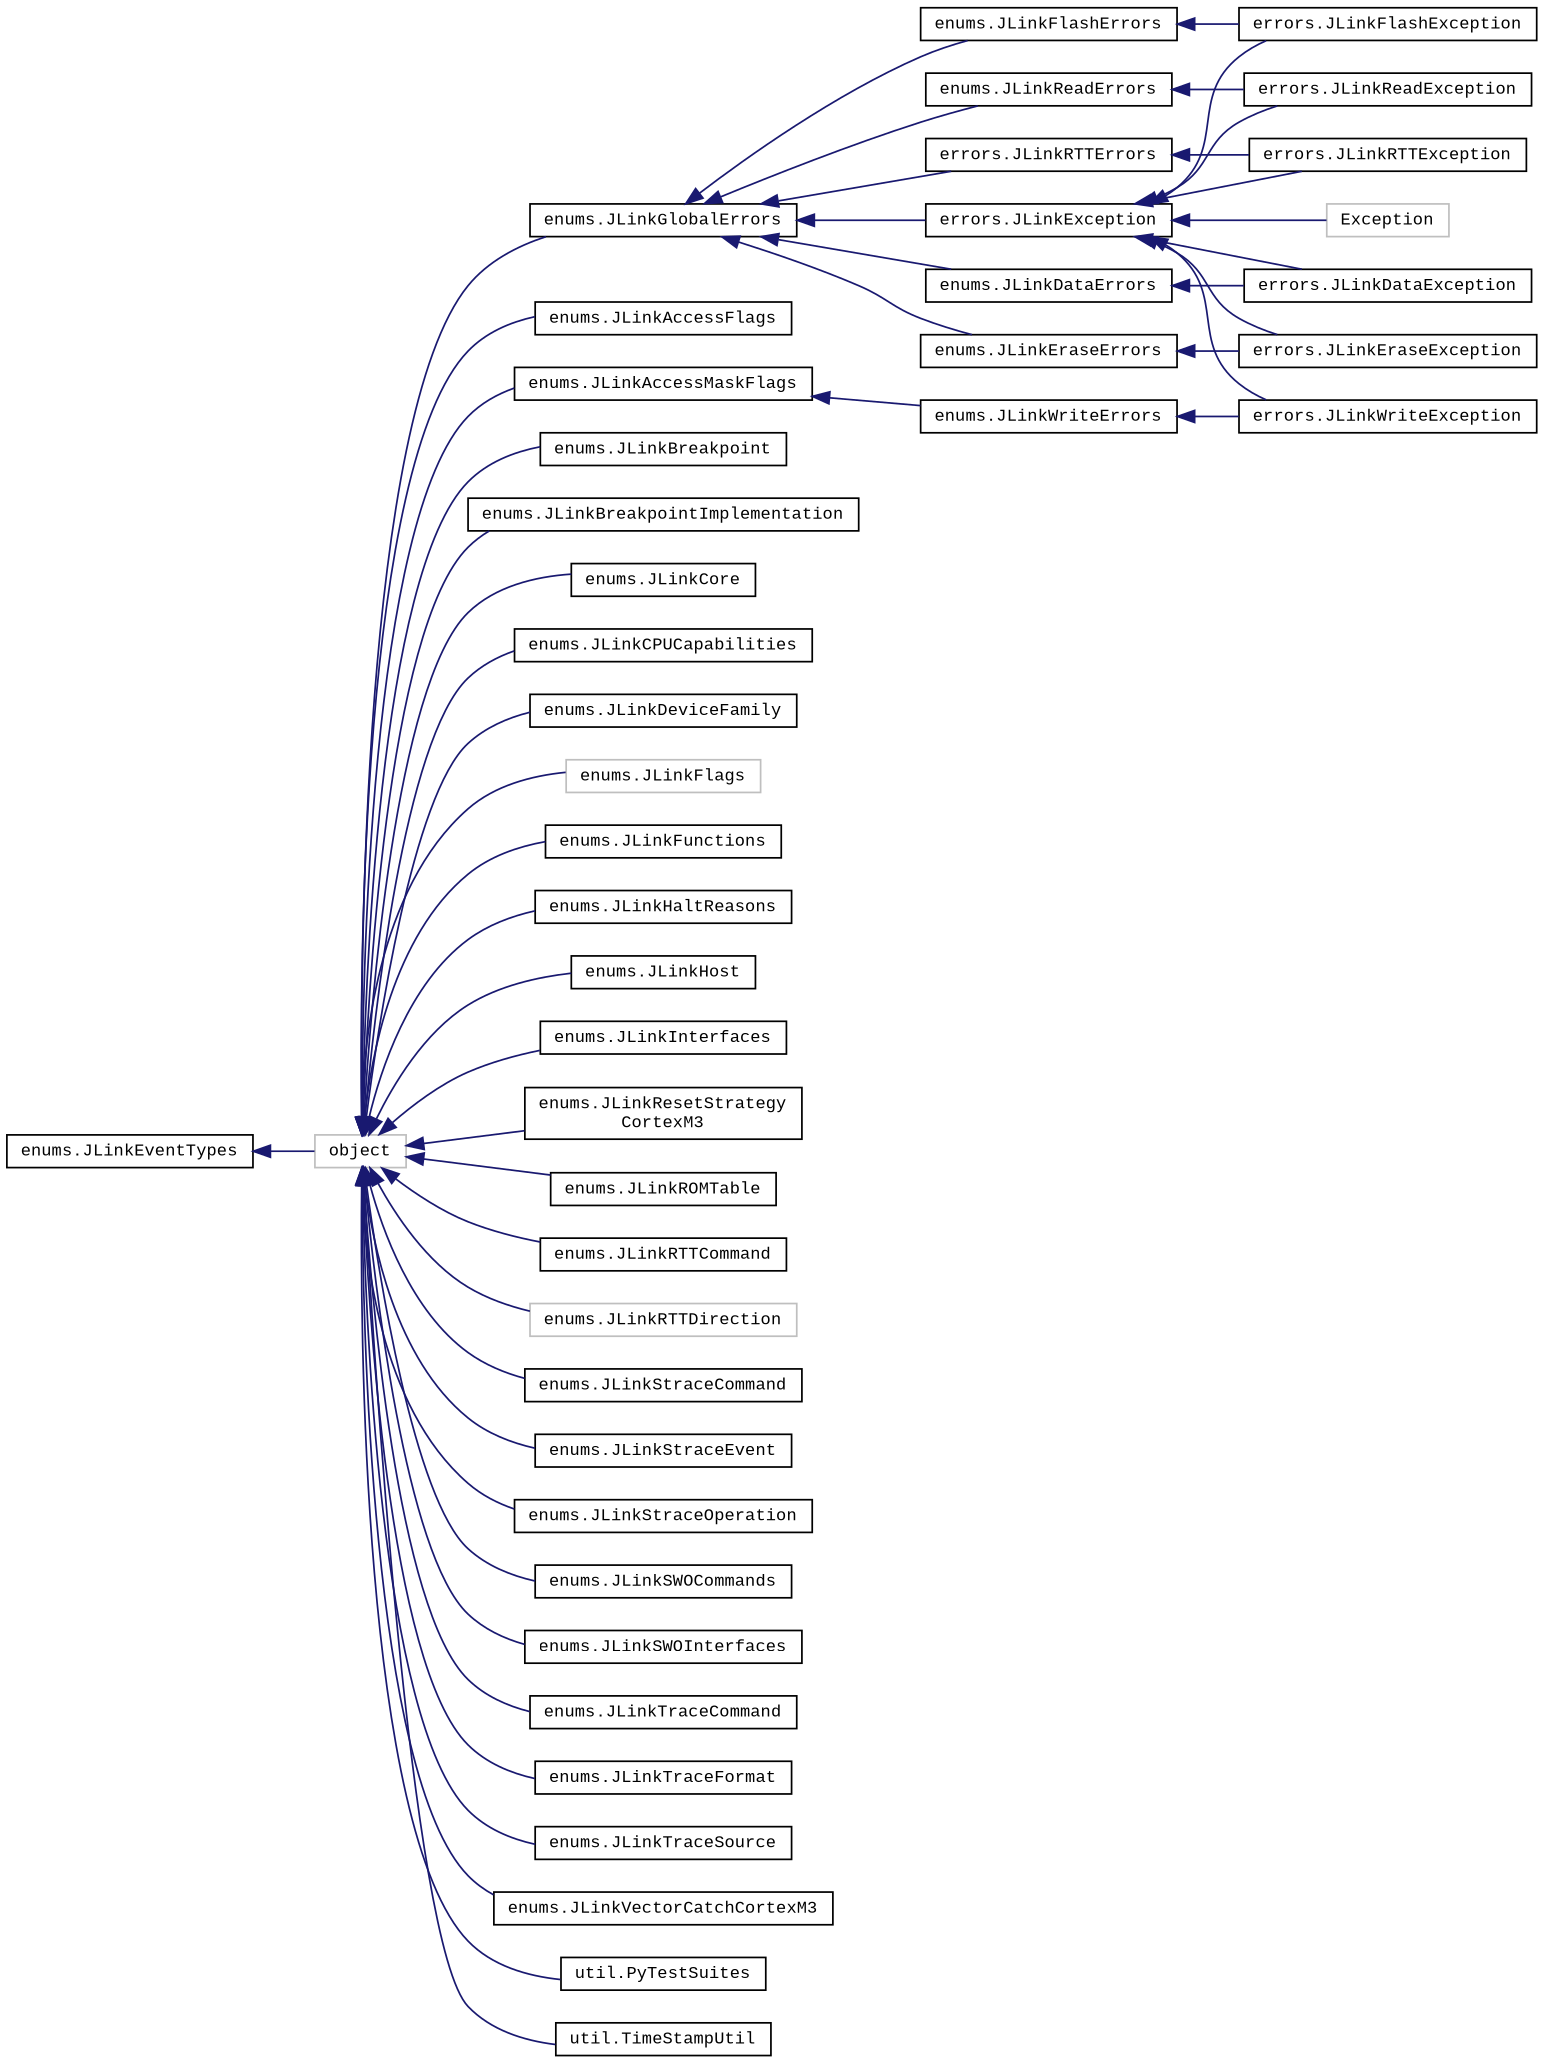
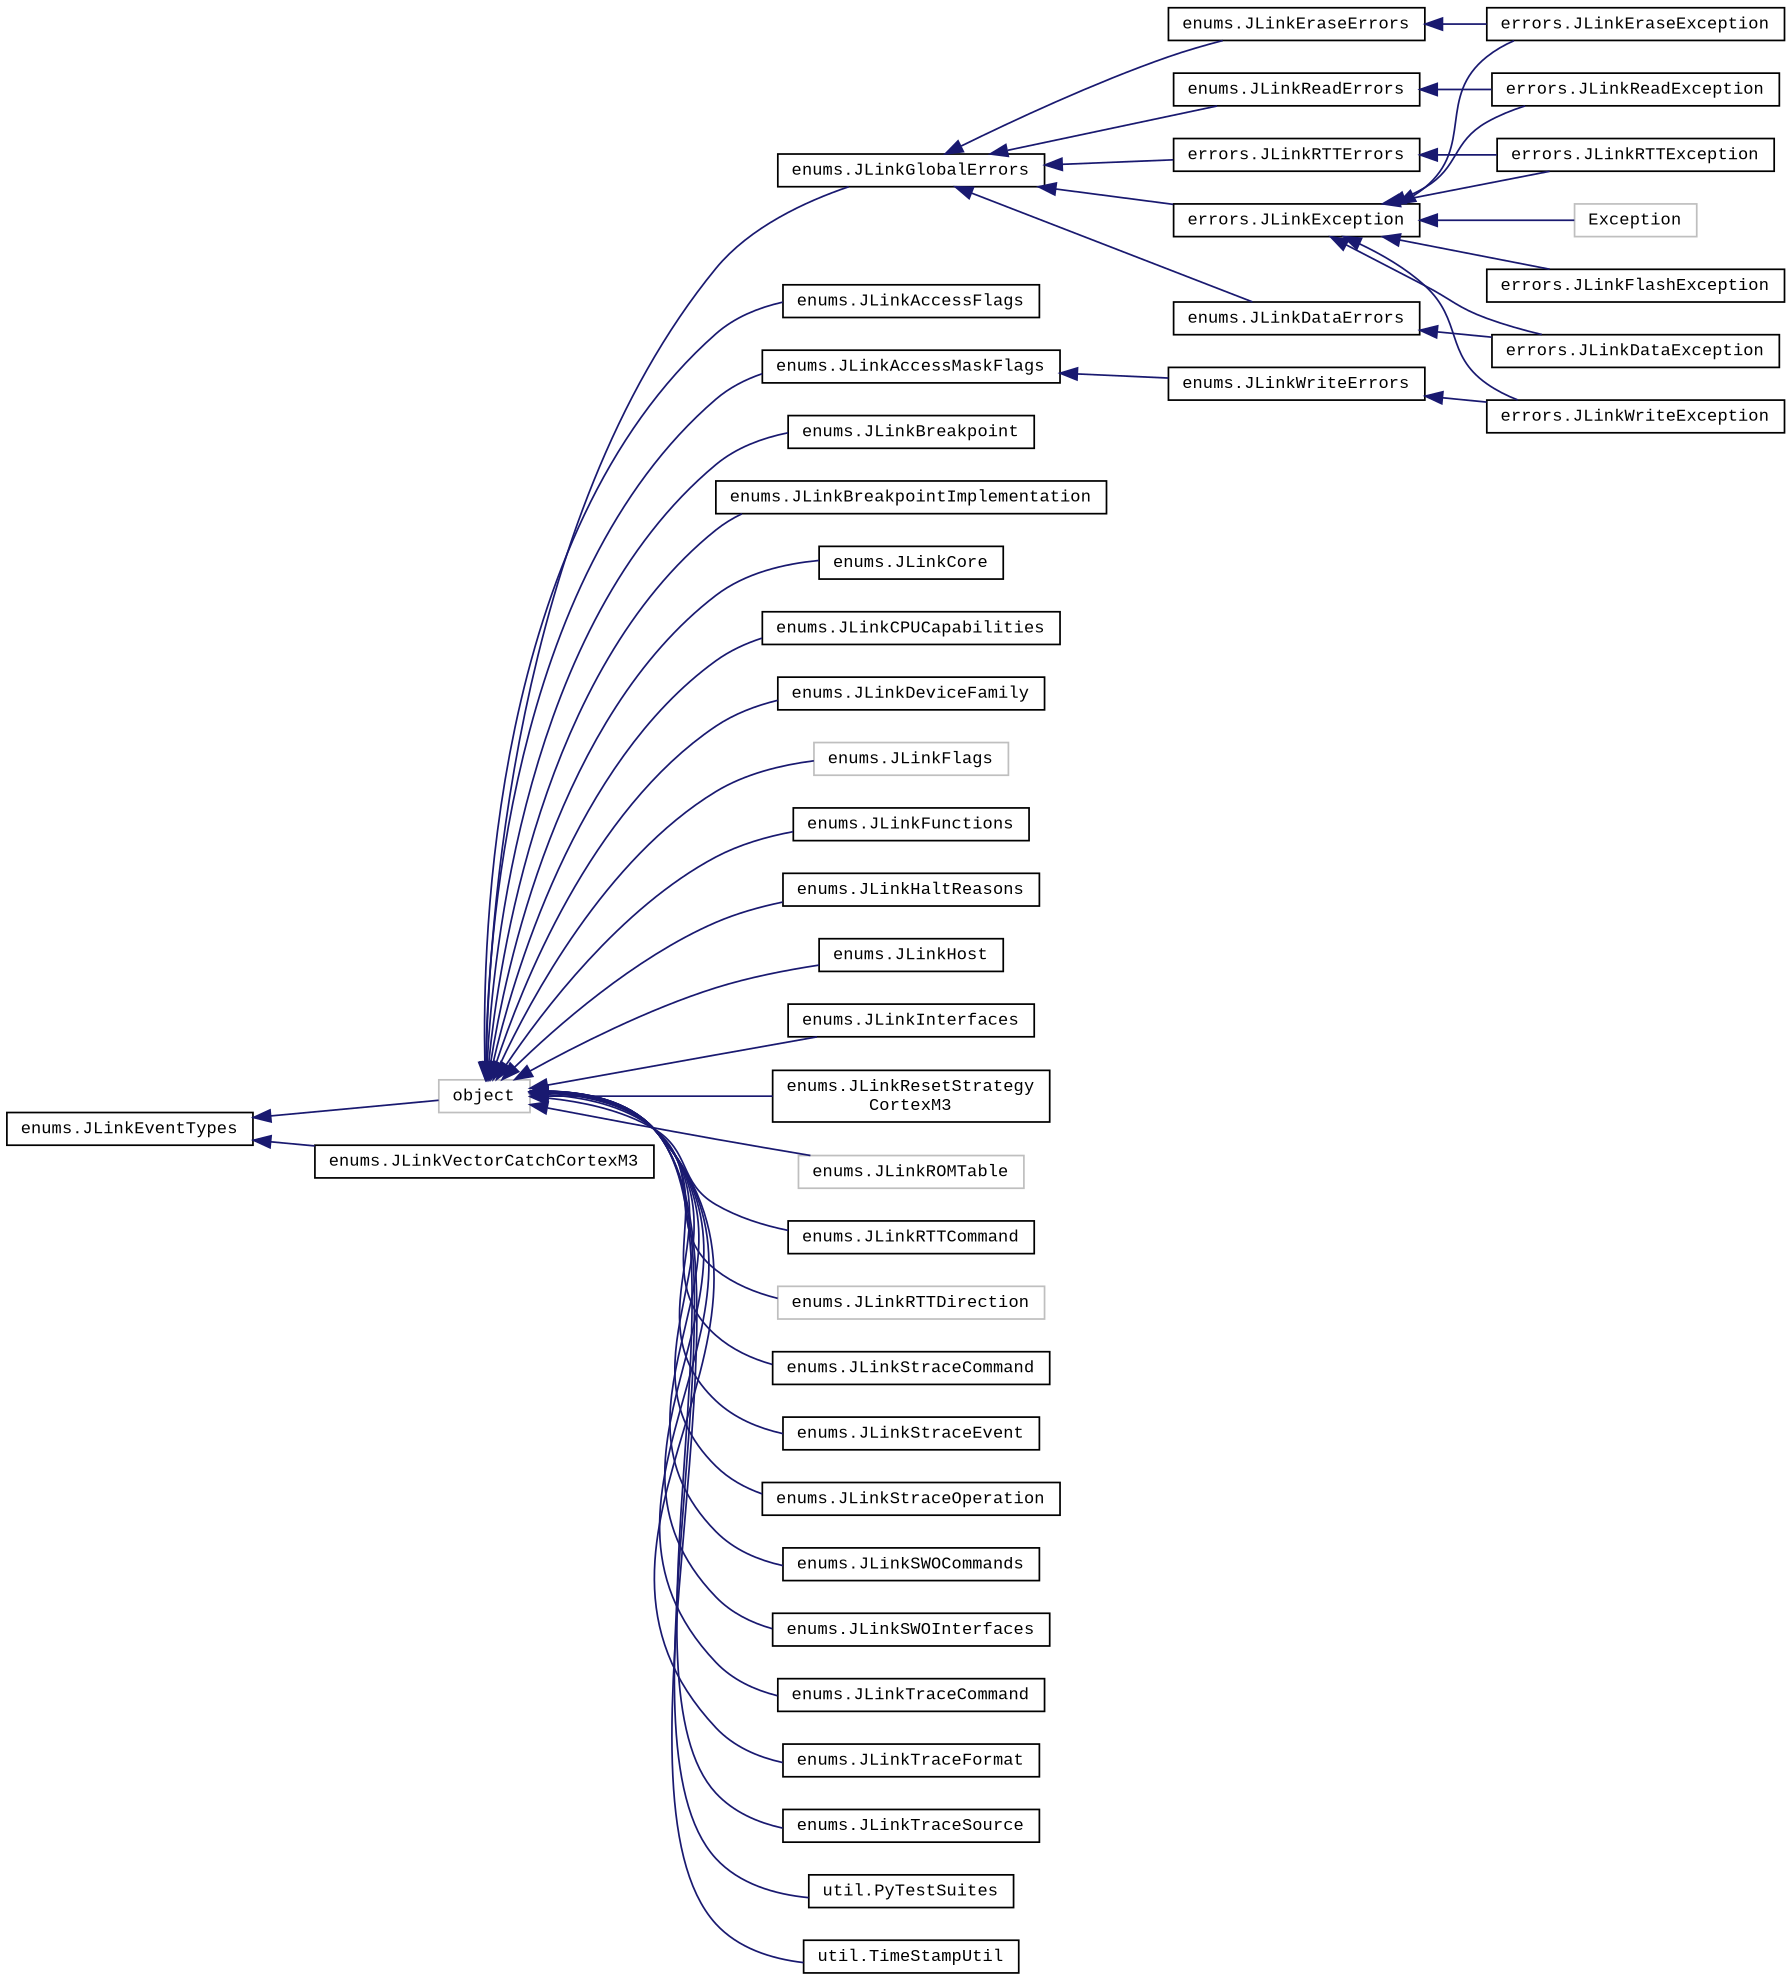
node "enums.JLinkFlashErrors": removed
node "enums.JLinkROMTable": color black -> grey75
edge "enums.JLinkVectorCatchCortexM3" -> "object": now "enums.JLinkVectorCatchCortexM3" -> "enums.JLinkEventTypes"
